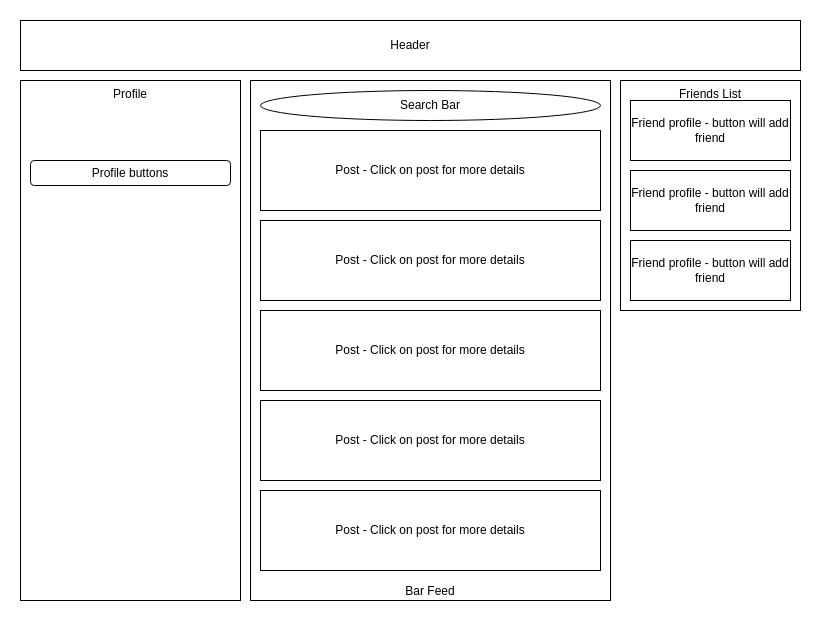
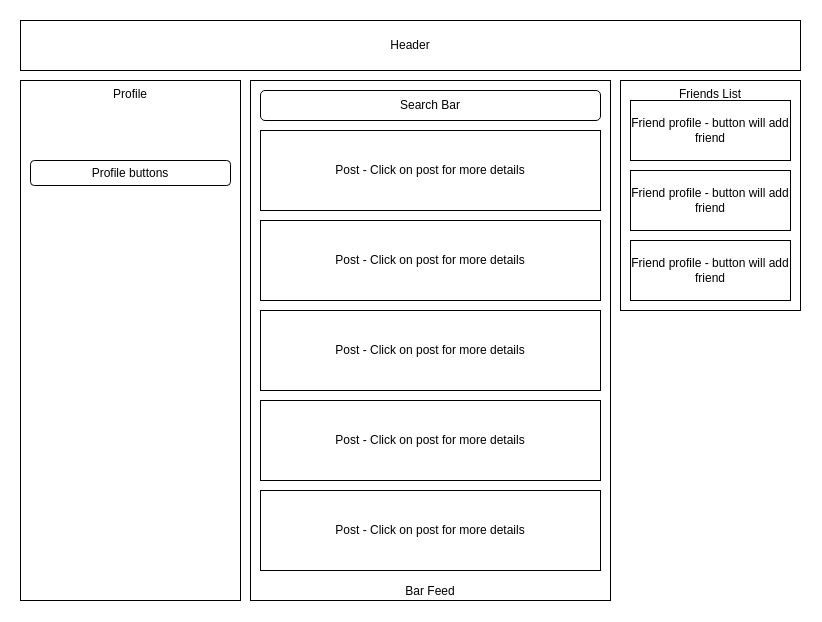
node "Search Bar": shape ellipse -> rounded rectangle
